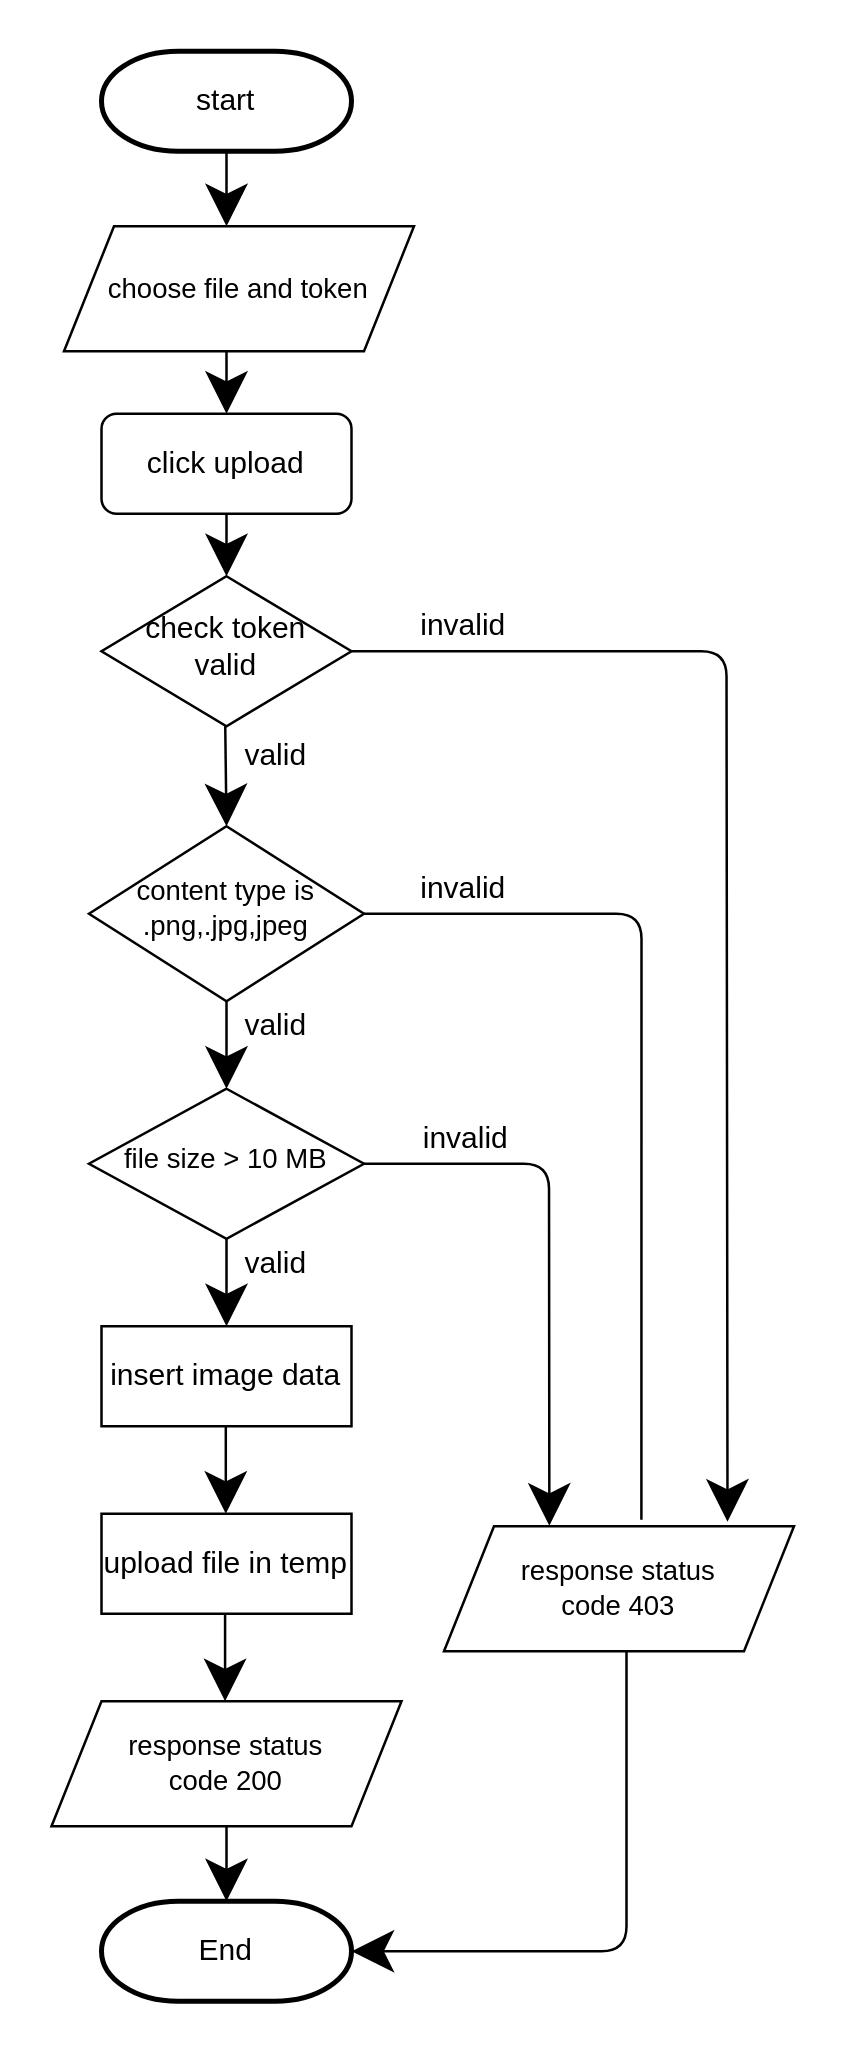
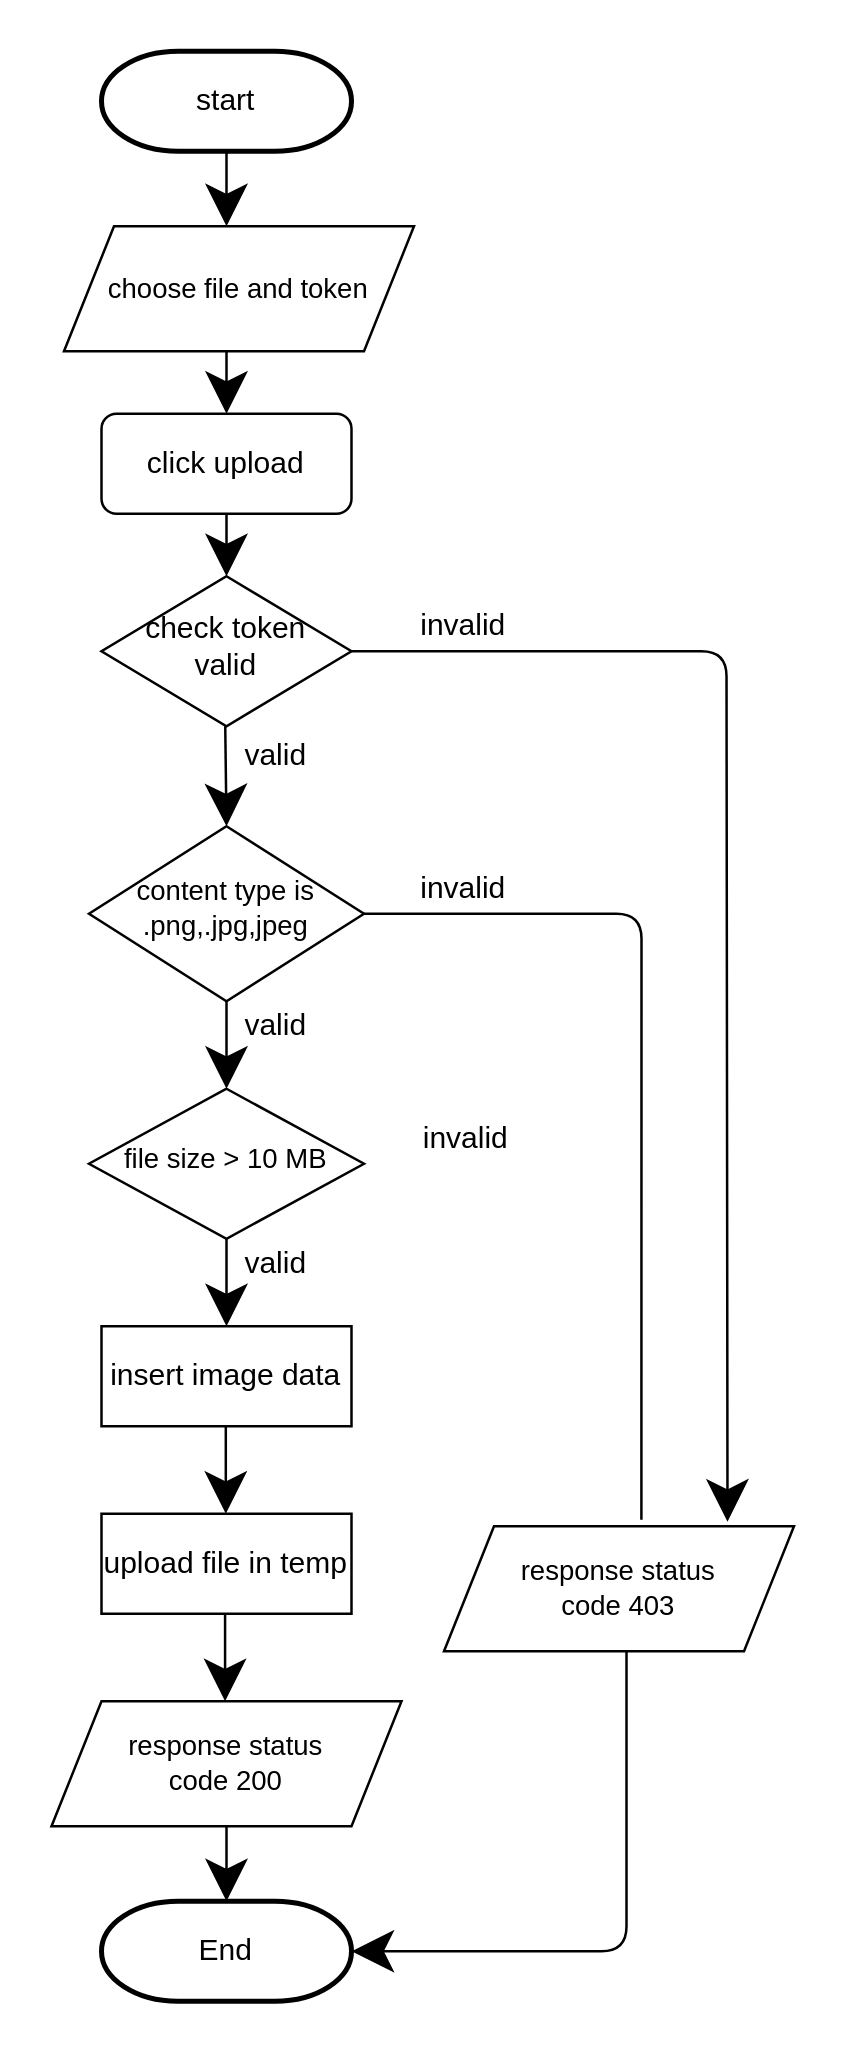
edge "file size > 10 MB" -> "response status code 403": removed
